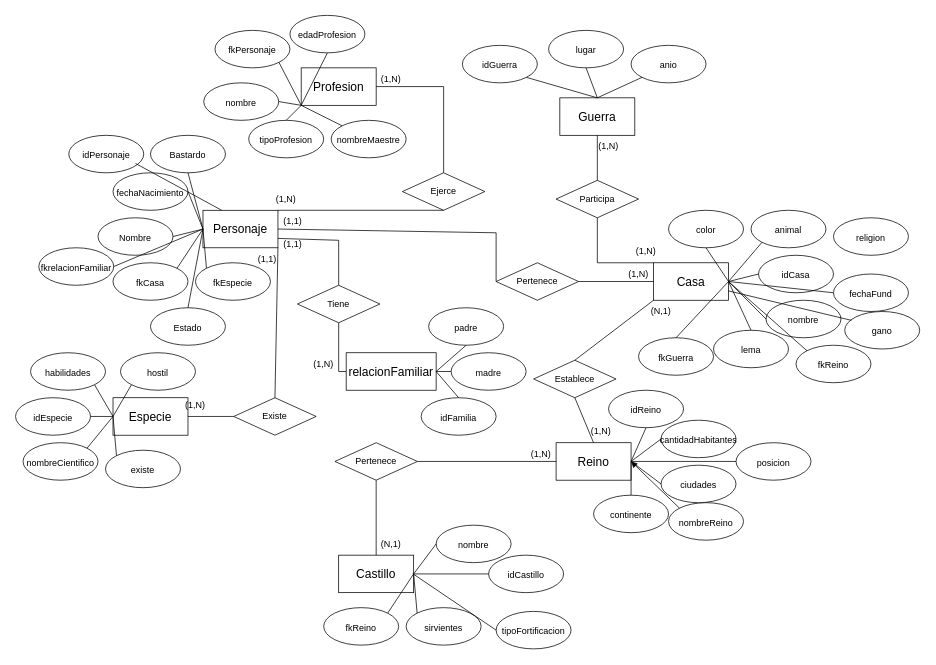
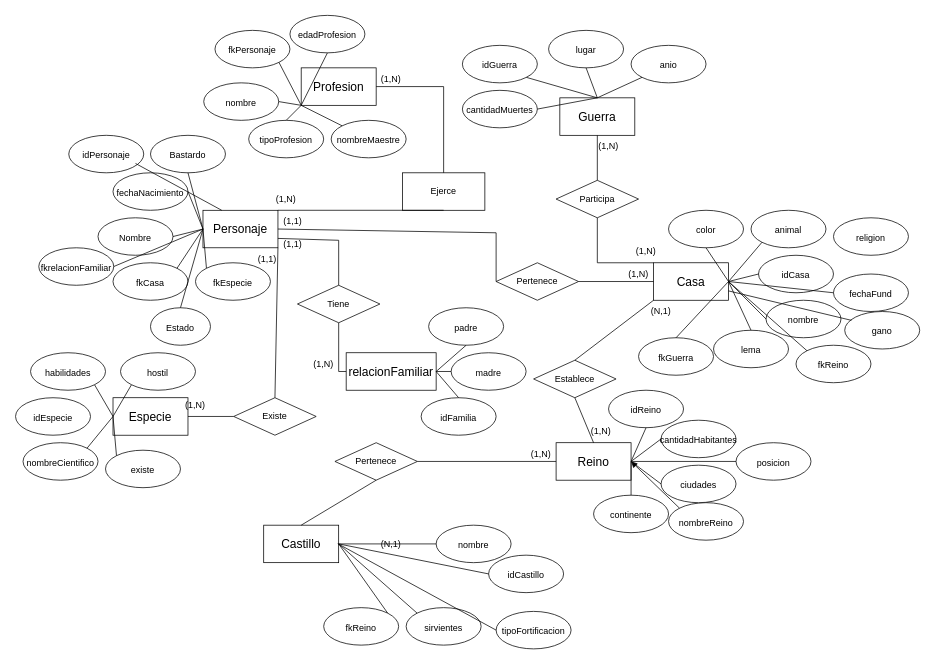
edge "cantidadMuertes" -- "Guerra": added
node "cantidadMuertes": added
node "Ejerce": shape diamond -> rectangle
node "Estado": size 75x38 -> 60x38
edge "idEspecie" -- "Especie": removed
node "Castillo": moved (376, 574) -> (301, 544)
